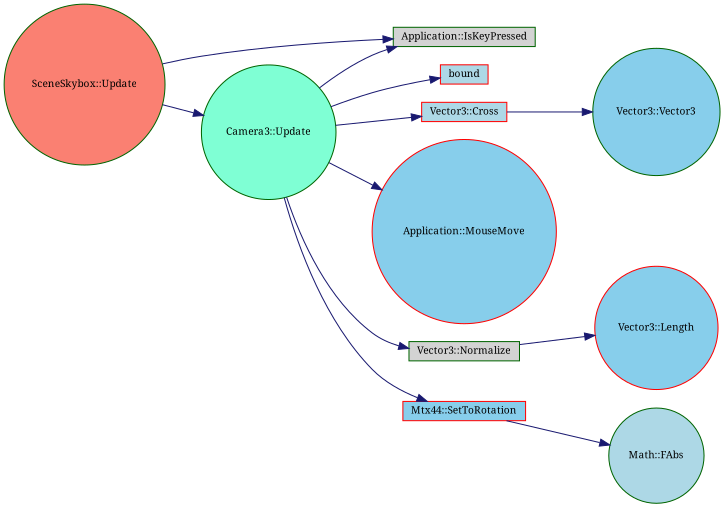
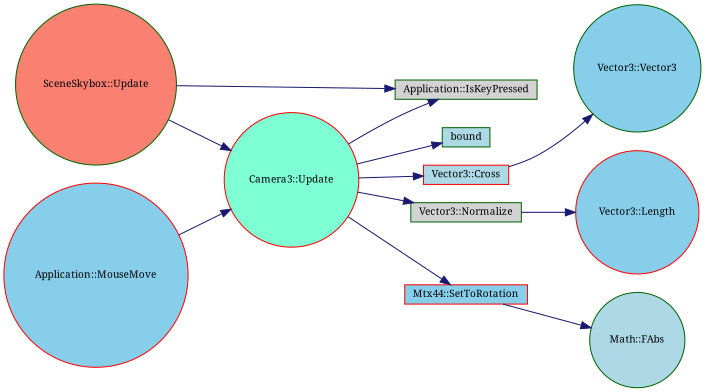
node "bound": color red -> darkgreen
node "Camera3::Update": color darkgreen -> red
edge "Camera3::Update" -> "Application::MouseMove": reversed
